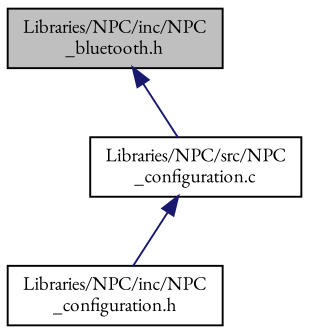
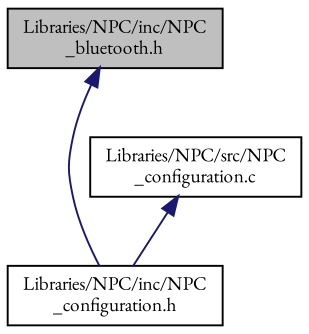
edge "Libraries/NPC/src/NPC _configuration.c" -> "Libraries/NPC/inc/NPC _bluetooth.h": now "Libraries/NPC/inc/NPC _configuration.h" -> "Libraries/NPC/inc/NPC _bluetooth.h"
